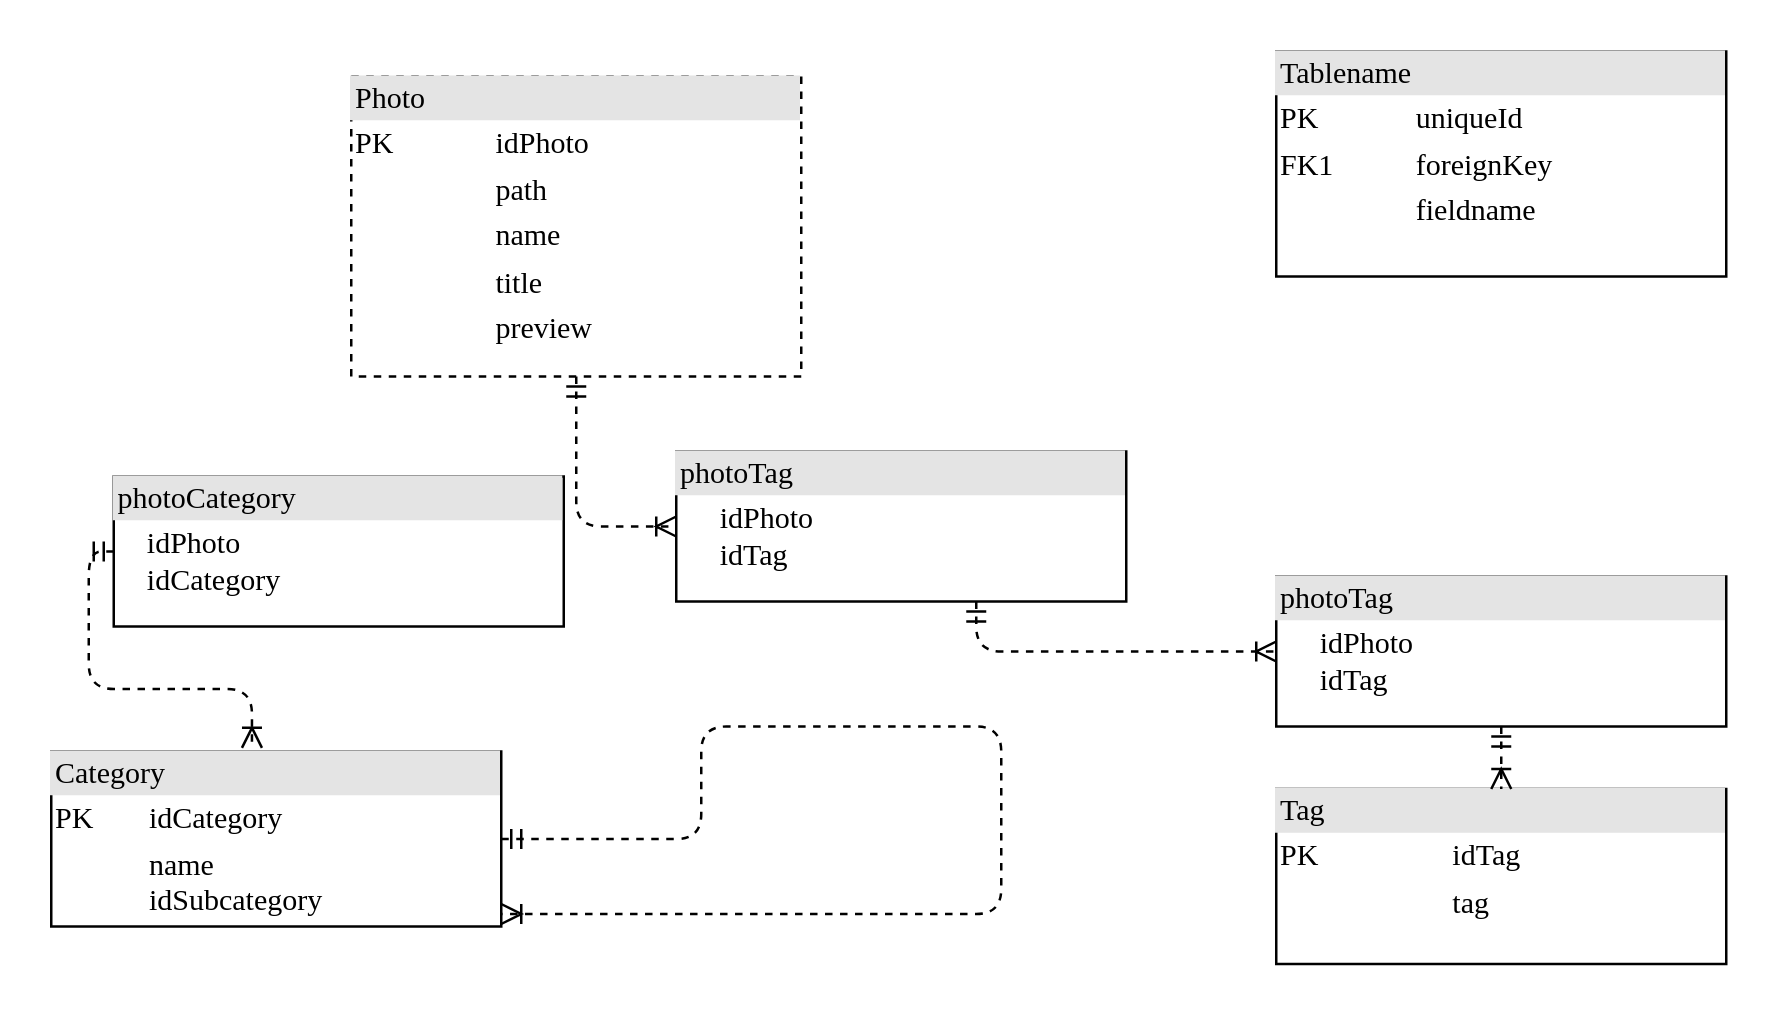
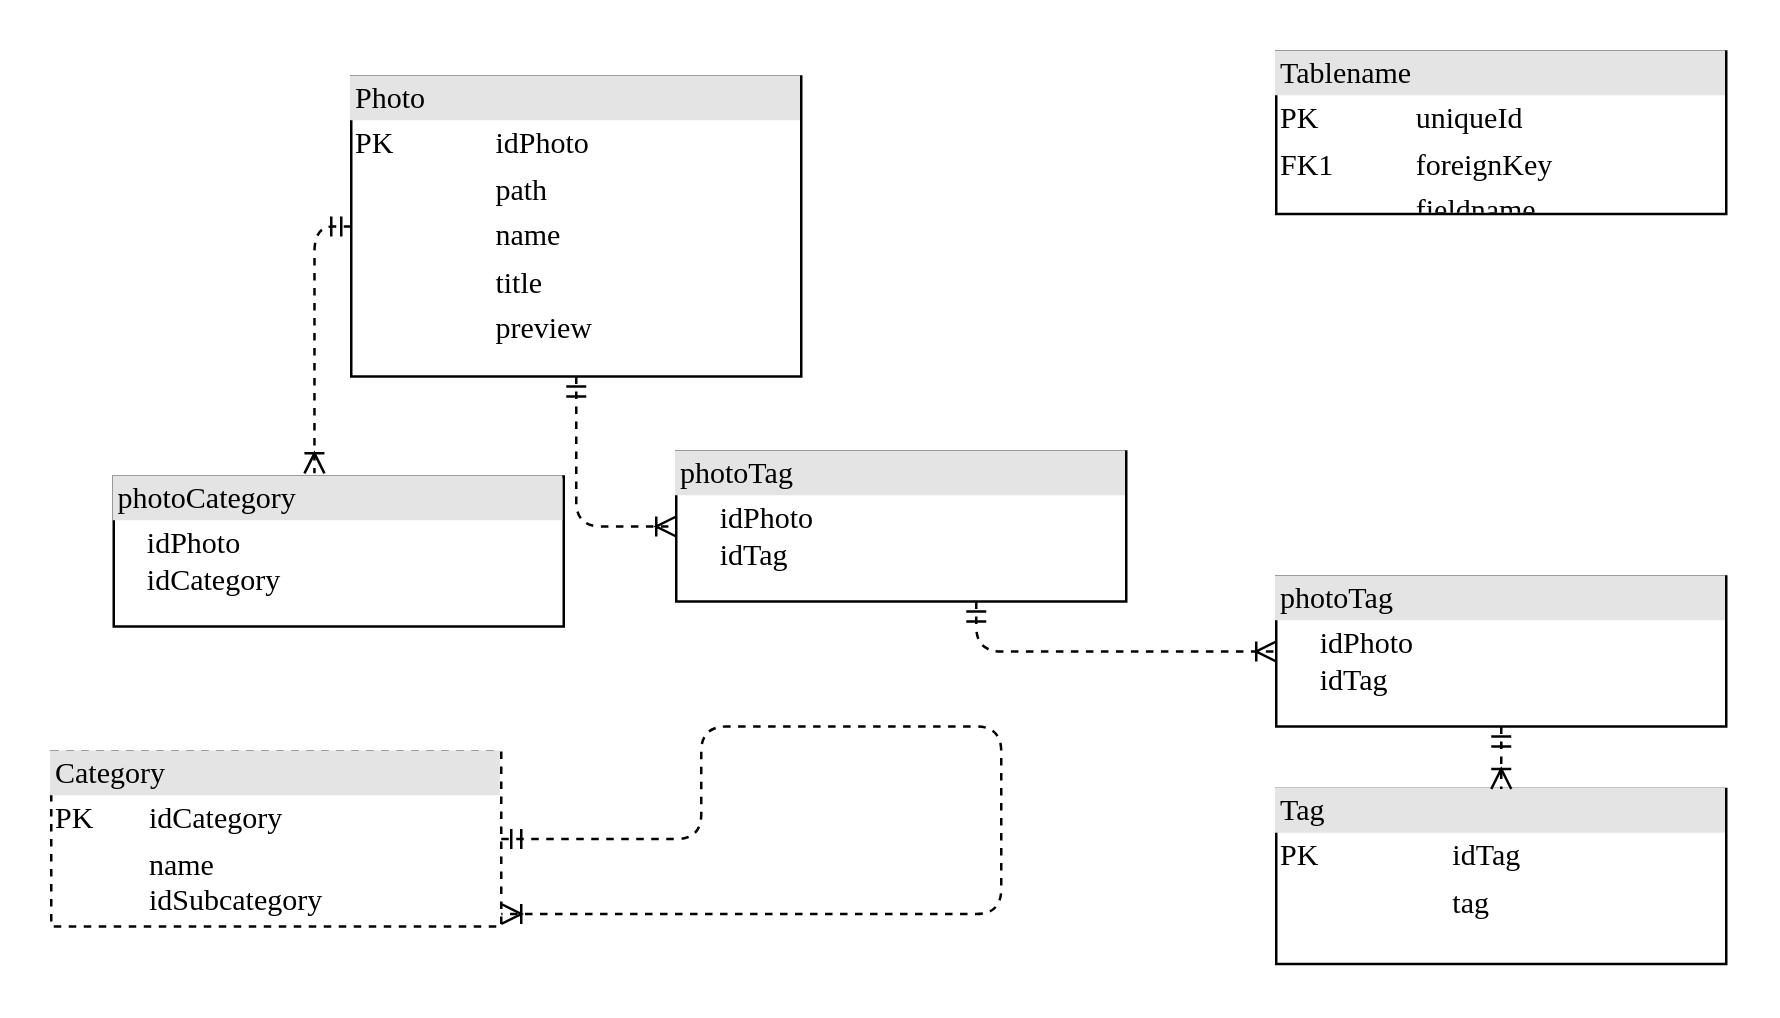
node "Tablename PK uniqueId FK1 foreignKey fieldname": size 450x225 -> 450x163
node "Photo PK idPhoto path name title preview": style dashed -> solid
edge "Photo PK idPhoto path name title preview" -- "photoCategory idPhoto idCategory": added
edge "photoCategory idPhoto idCategory" -- "Category PK idCategory name idSubcategory": removed
node "Category PK idCategory name idSubcategory": style solid -> dashed
